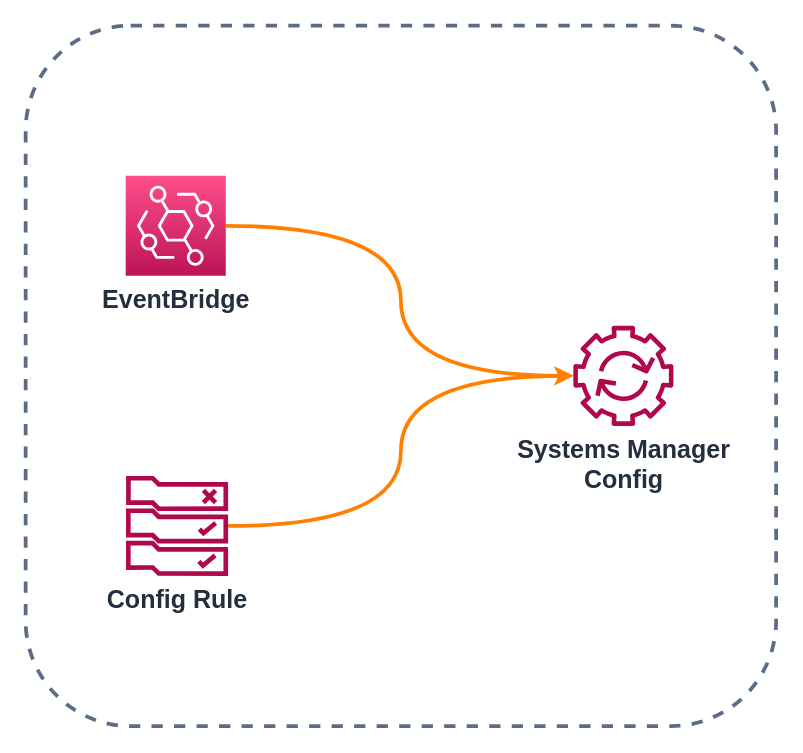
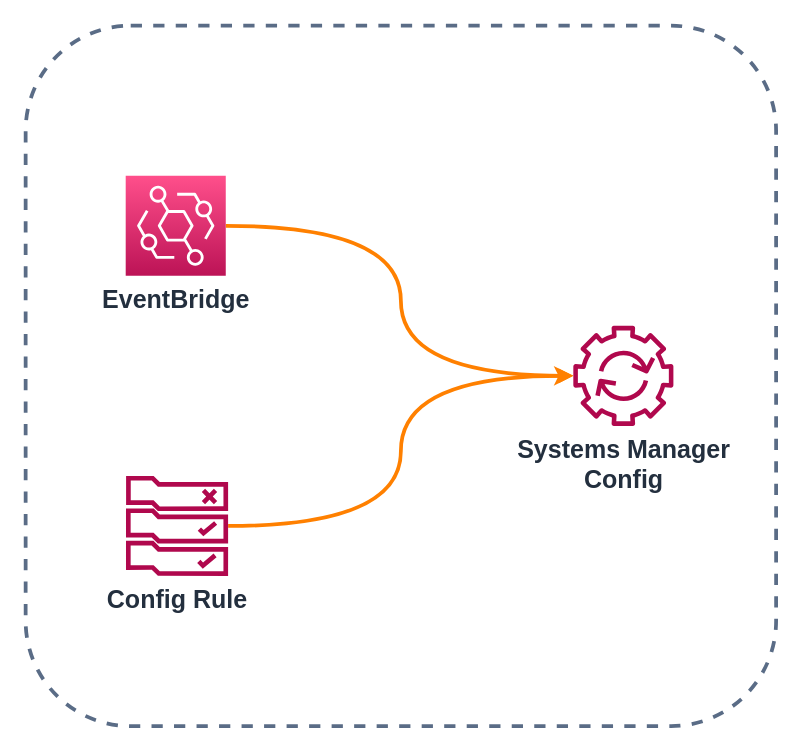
edge "EventBridge" -> "Systems Manager Config": arrowhead classic -> open
edge "Config Rule" -> "Systems Manager Config": arrowhead open -> classic
